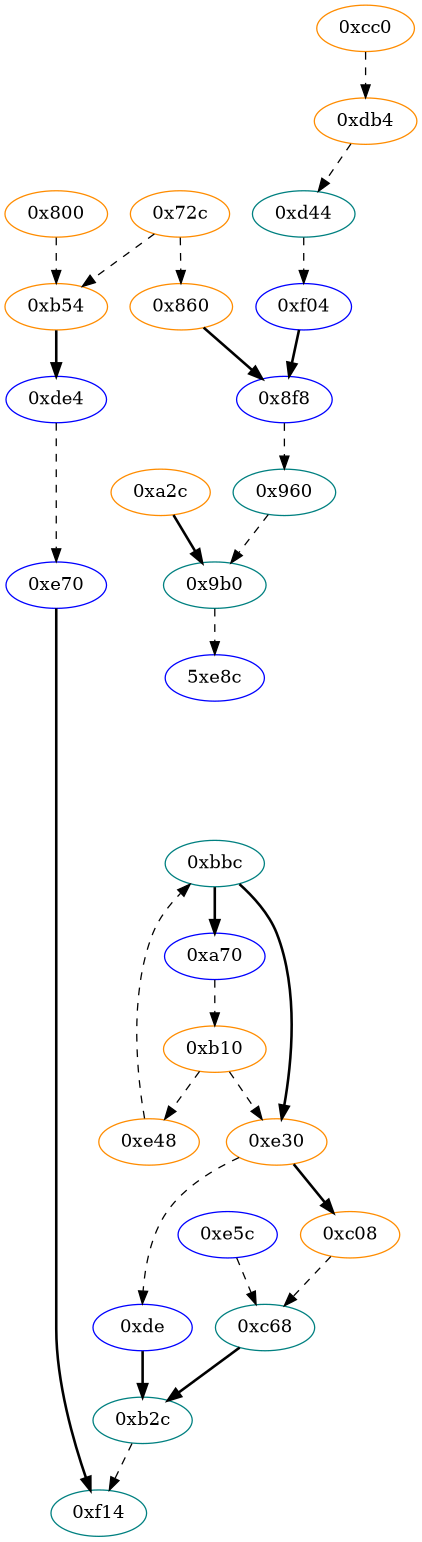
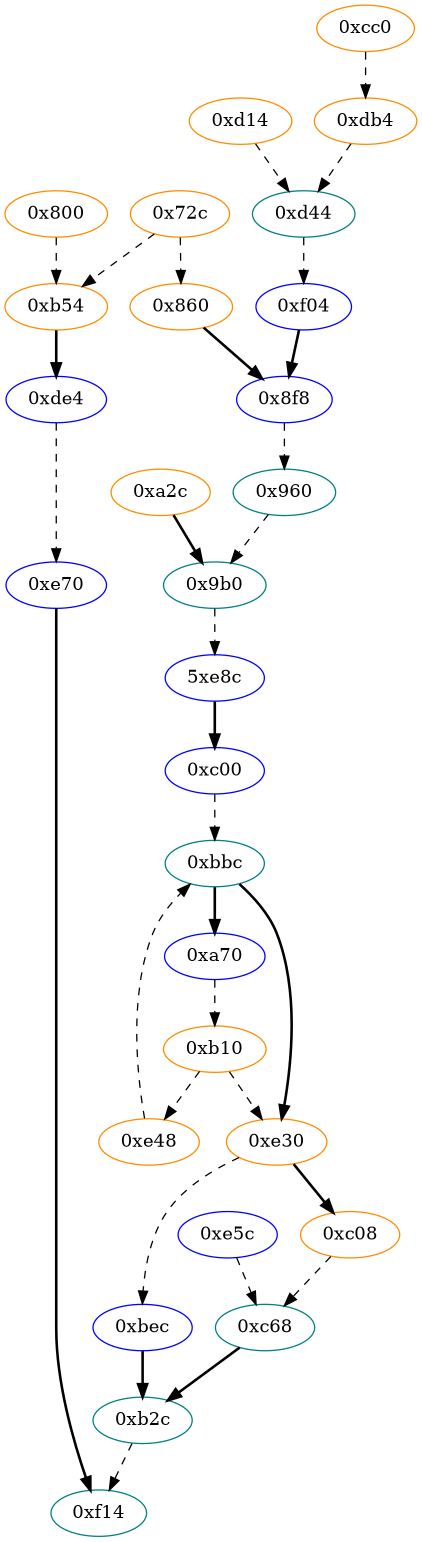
node "0xd14": added
node "0xc00": added
node "0xde": label "0xde" -> "0xbec"
